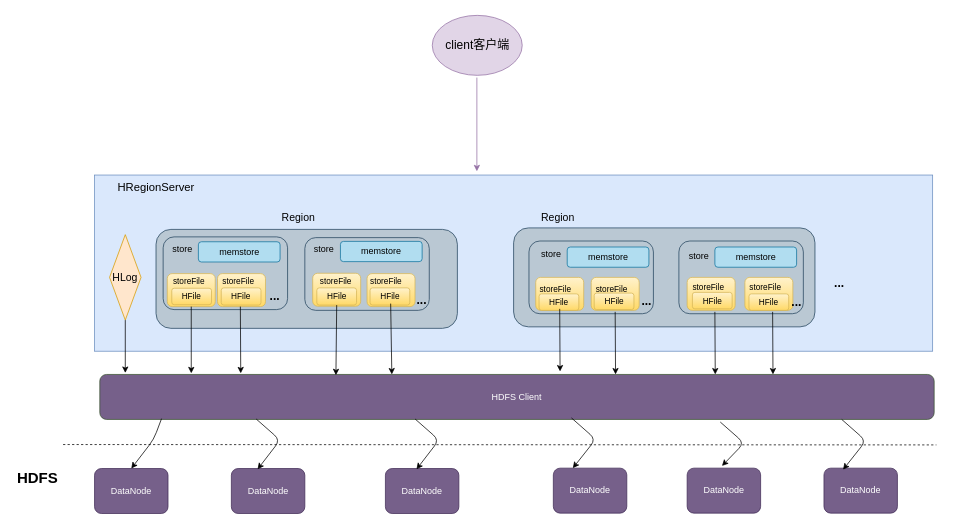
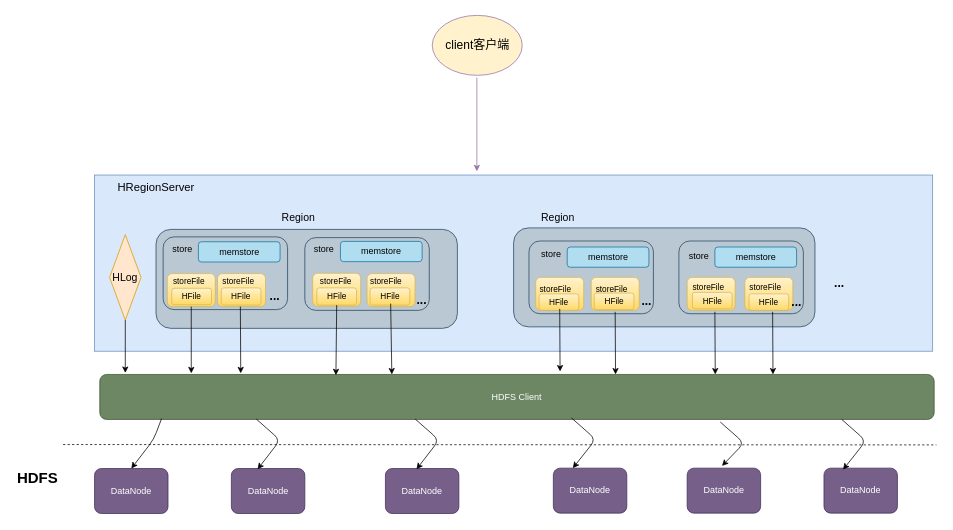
node "client客户端": fillcolor #e1d5e7 -> #fff2cc
node "HDFS Client": fillcolor #76608a -> #6d8764
